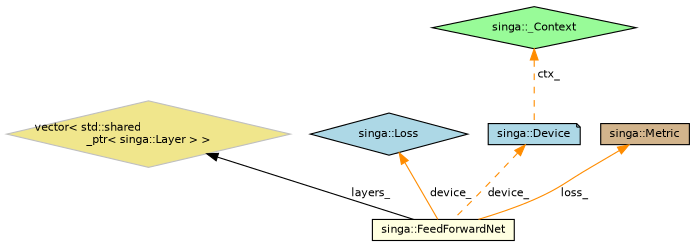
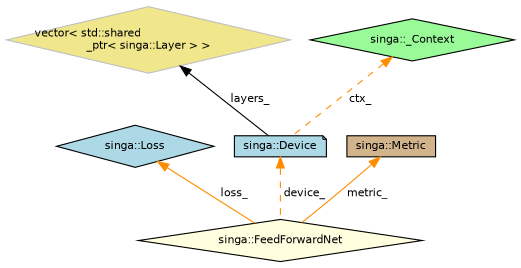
edge "singa::FeedForwardNet" -> "vector< std::shared _ptr< singa::Layer > >": now "singa::Device" -> "vector< std::shared _ptr< singa::Layer > >"
edge "singa::FeedForwardNet" -> "singa::Loss": label " device_" -> " loss_"
edge "singa::FeedForwardNet" -> "singa::Metric": label " loss_" -> " metric_"
node "singa::FeedForwardNet": shape box -> diamond
